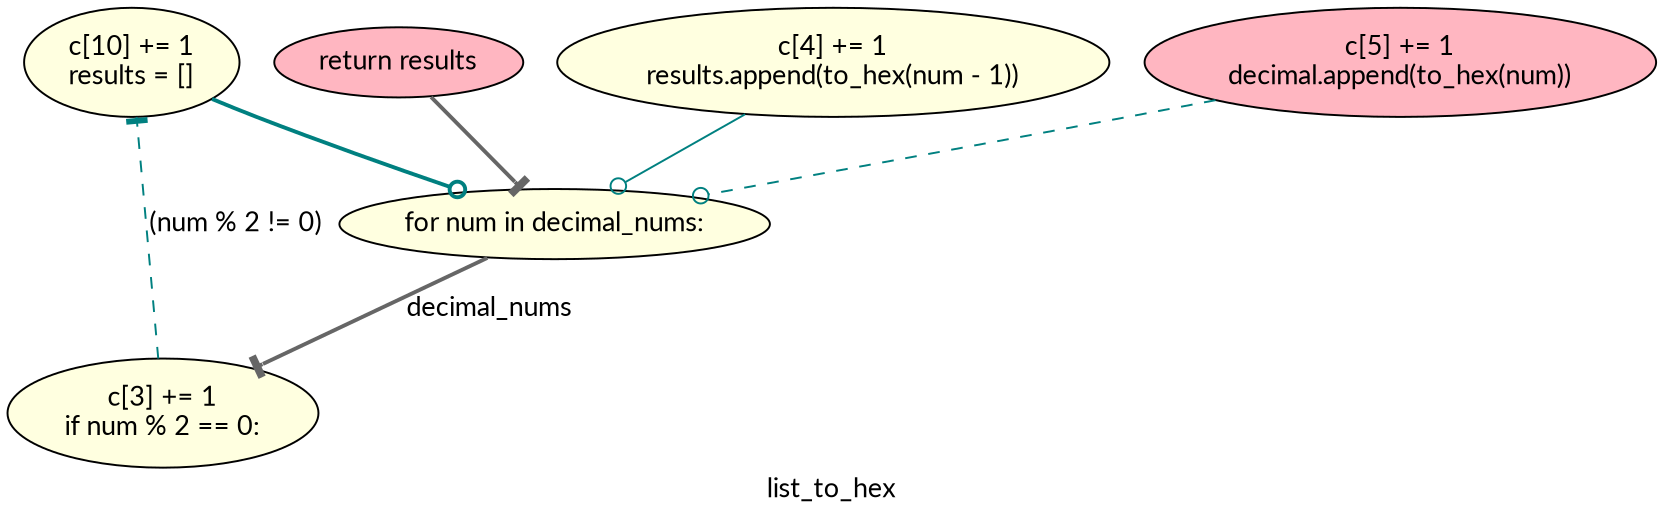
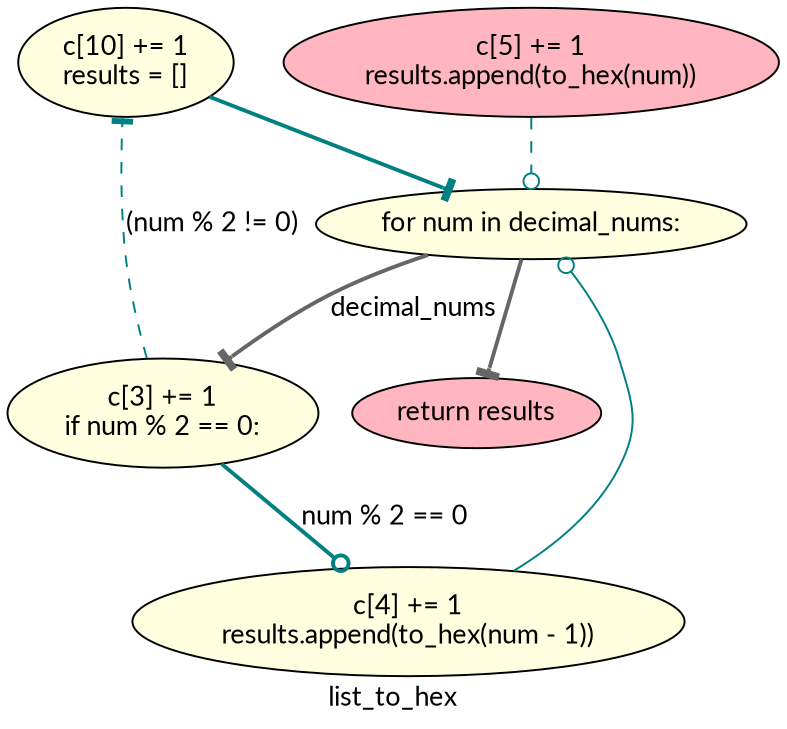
node "c[5] += 1 decimal.append(to_hex(num))": label "c[5] += 1 decimal.append(to_hex(num))" -> "c[5] += 1 results.append(to_hex(num))"
edge "return results" -> "for num in decimal_nums:": reversed
edge "c[10] += 1 results = []" -> "for num in decimal_nums:": arrowhead odot -> tee
edge "c[3] += 1 if num % 2 == 0:" -> "c[4] += 1 results.append(to_hex(num - 1))": added, label "num % 2 == 0"
